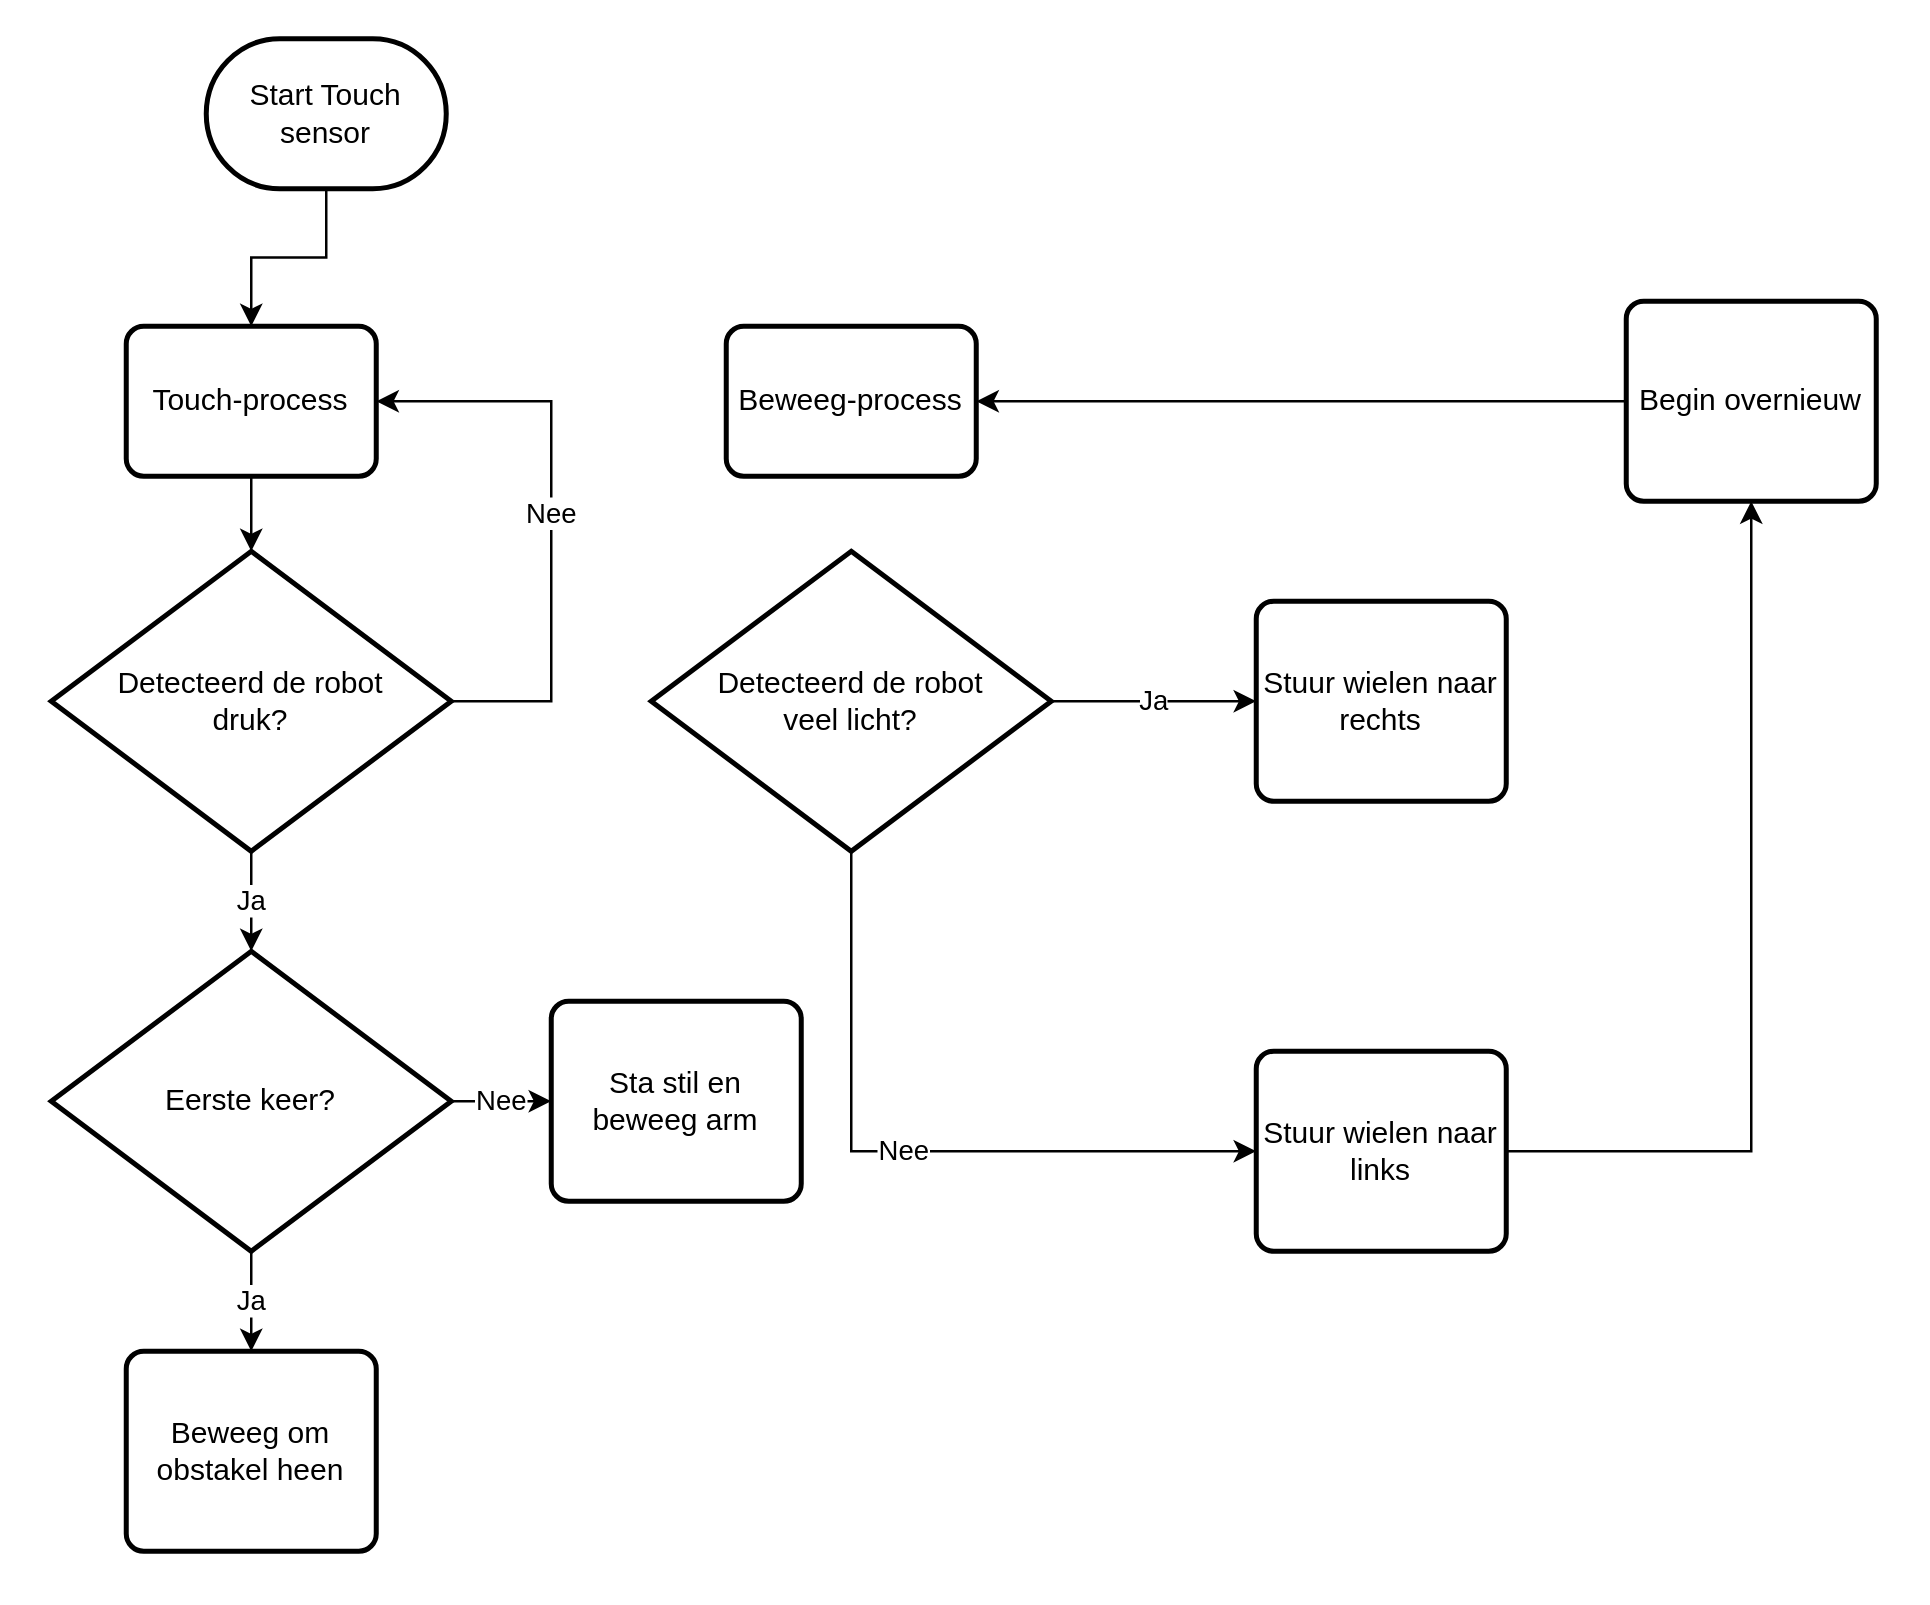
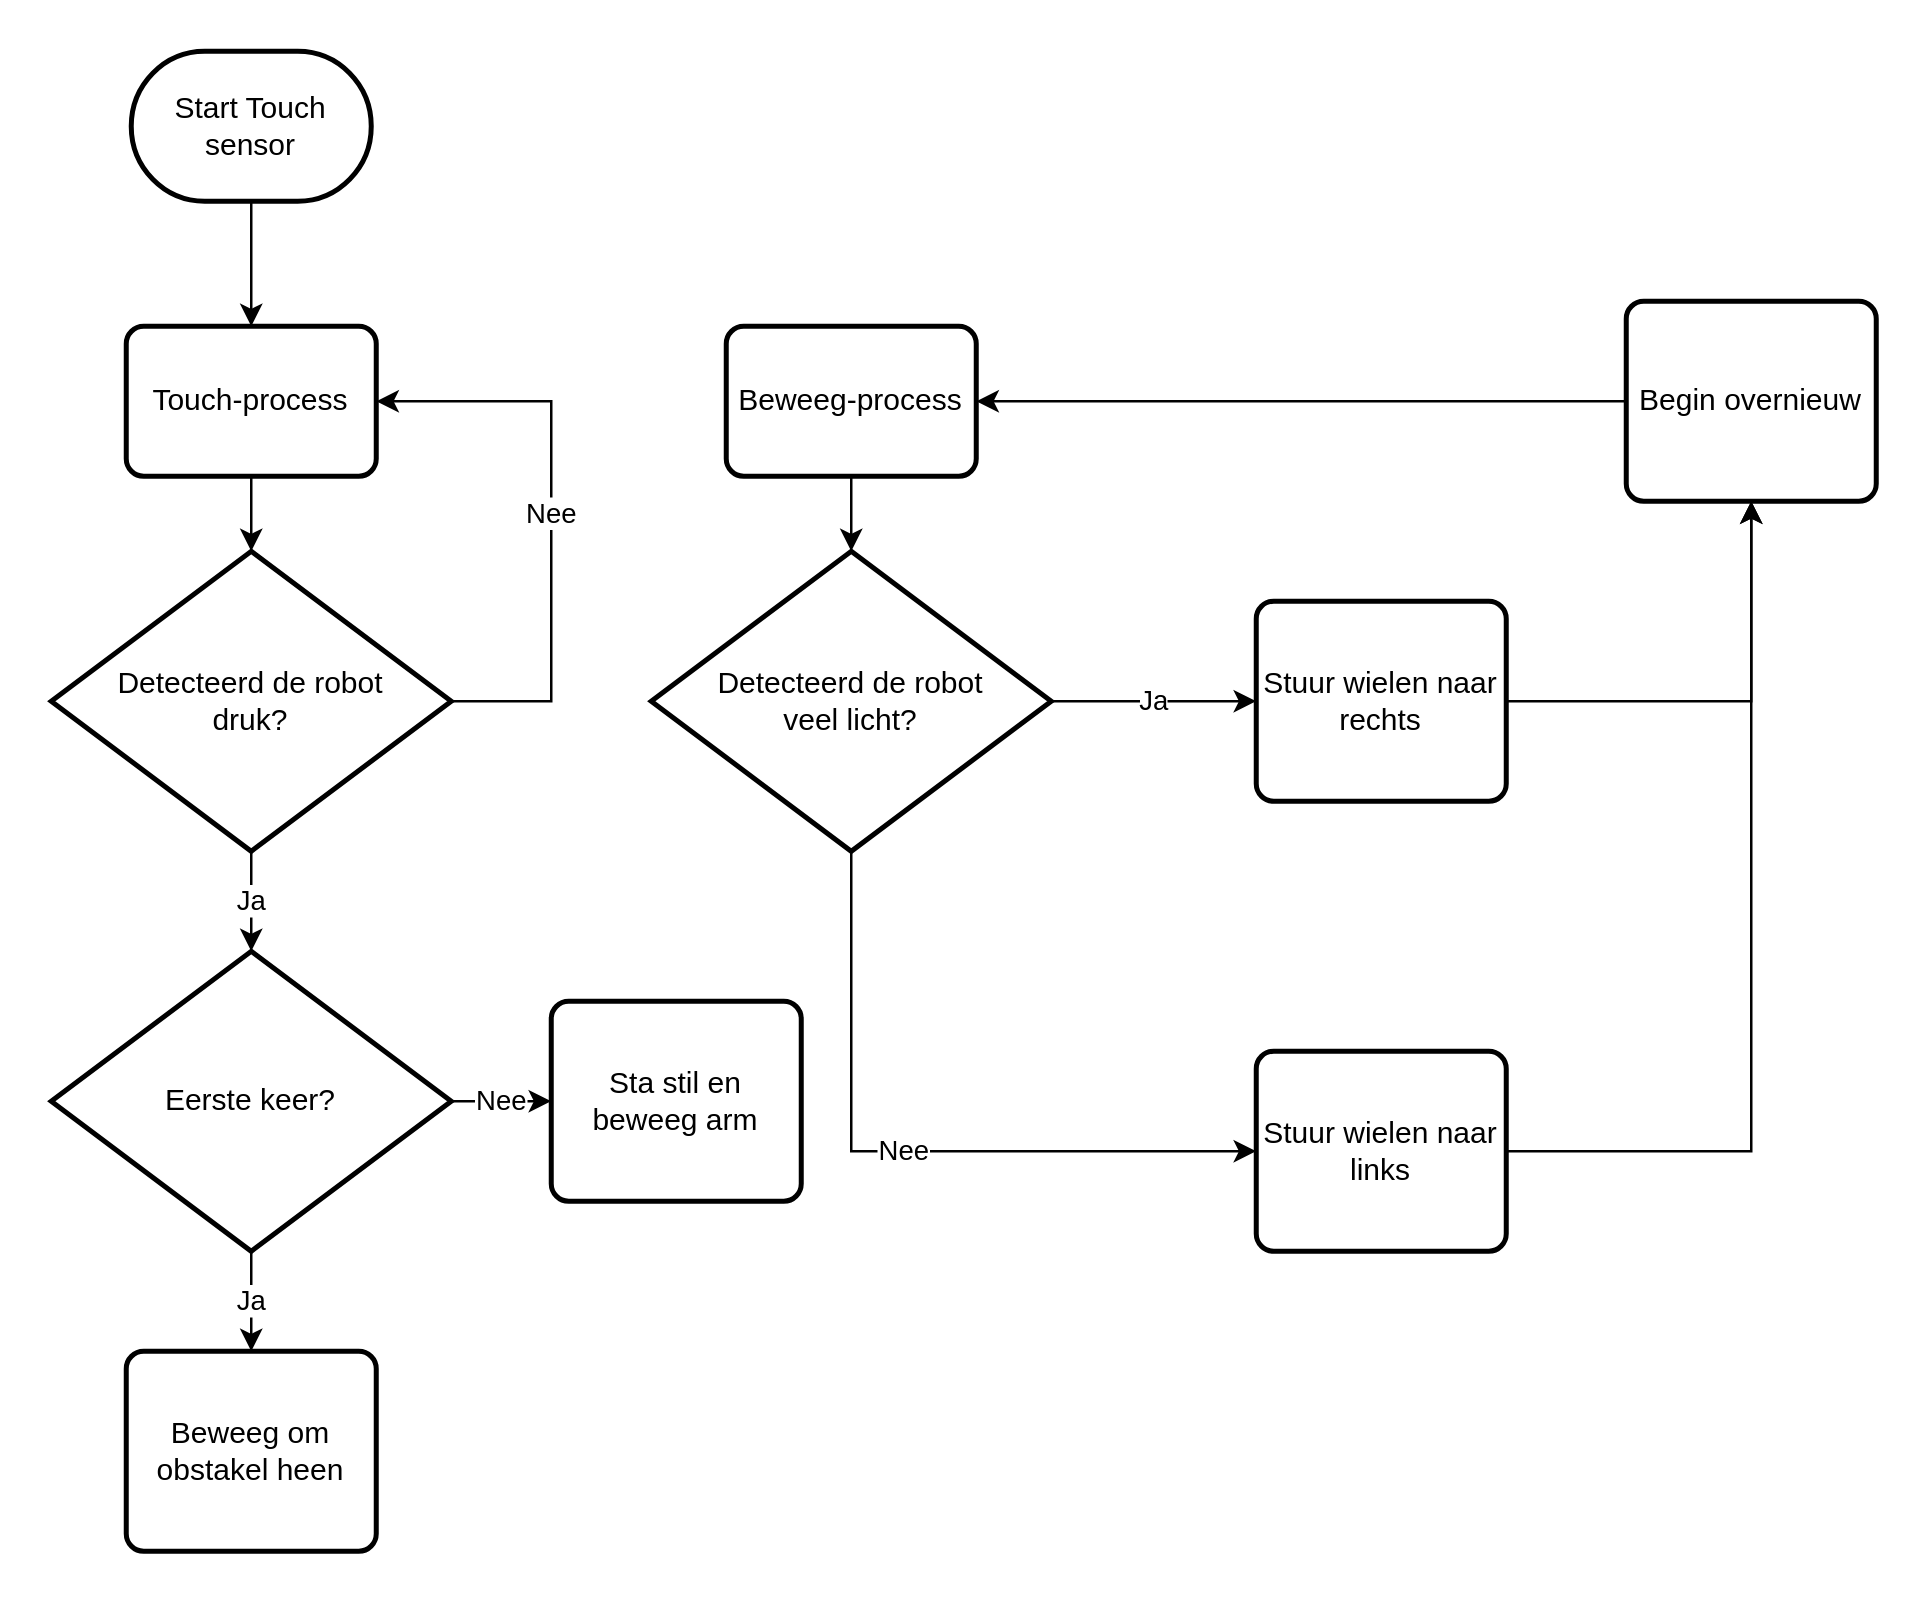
node "Start Touch sensor": moved (326, 114) -> (251, 126)
edge "Beweeg-process" -> "Detecteerd de robot veel licht?": added
edge "Stuur wielen naar rechts" -> "Begin overnieuw": added
